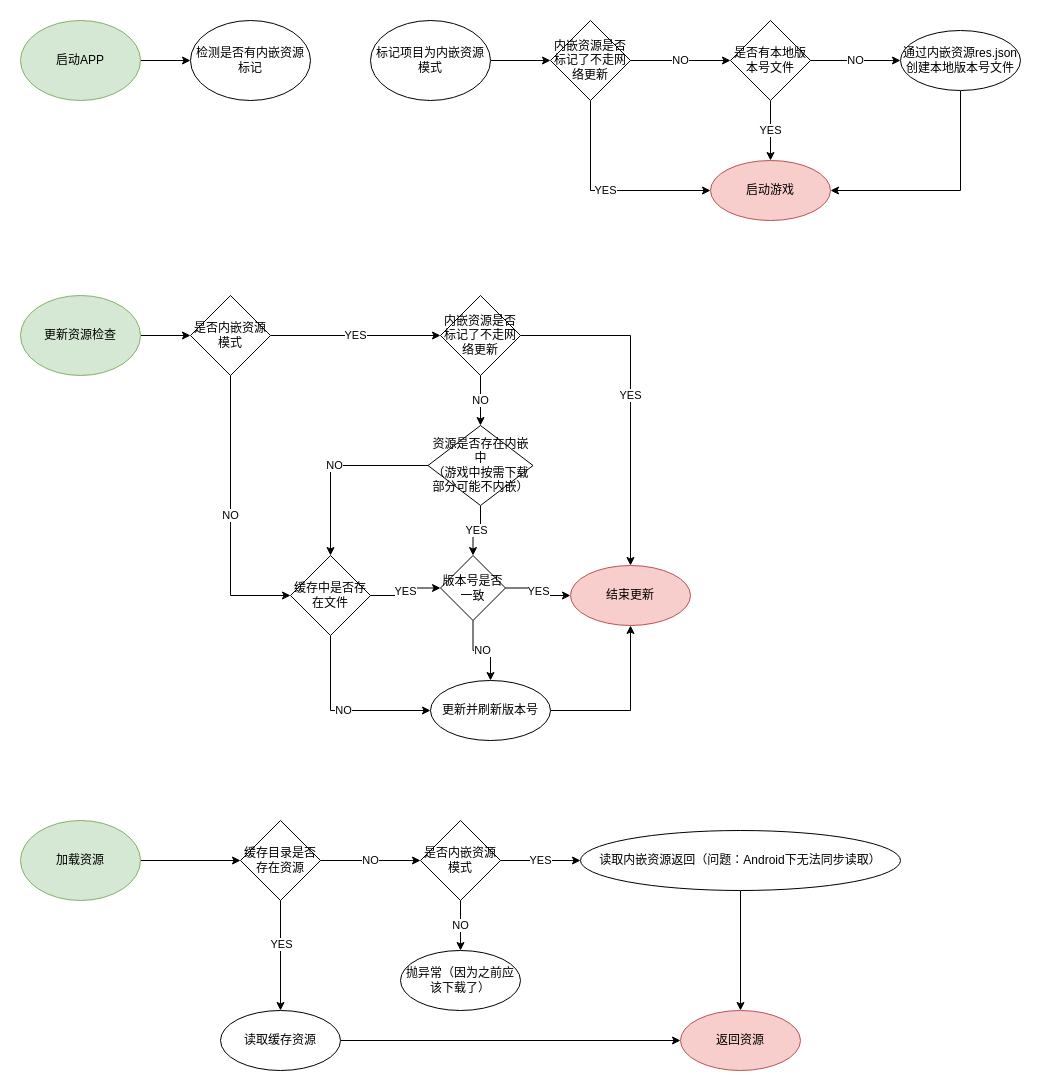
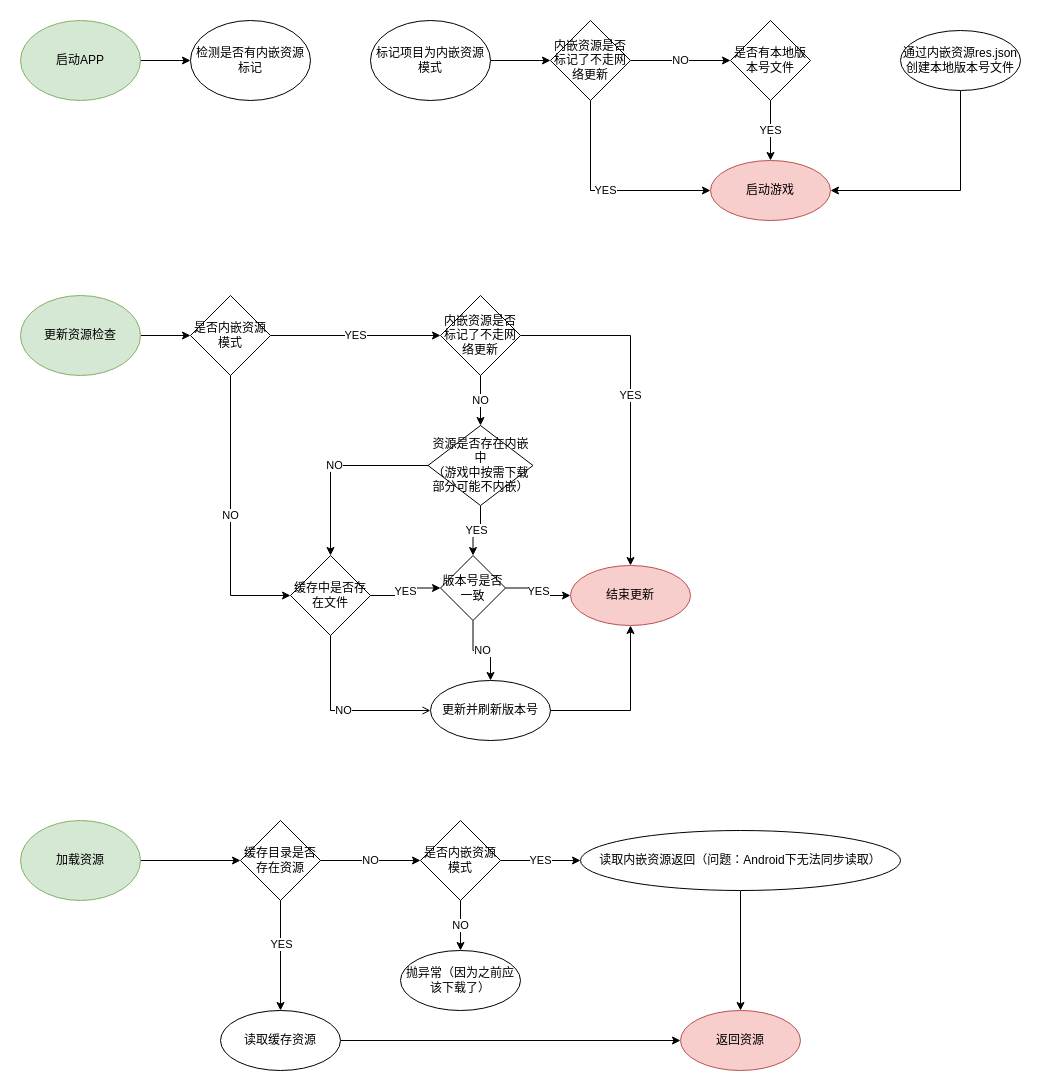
edge "是否有本地版本号文件" -> "通过内嵌资源res.json创建本地版本号文件": removed, label "NO"
edge "缓存中是否存在文件" -> "更新并刷新版本号": arrowhead classic -> open
